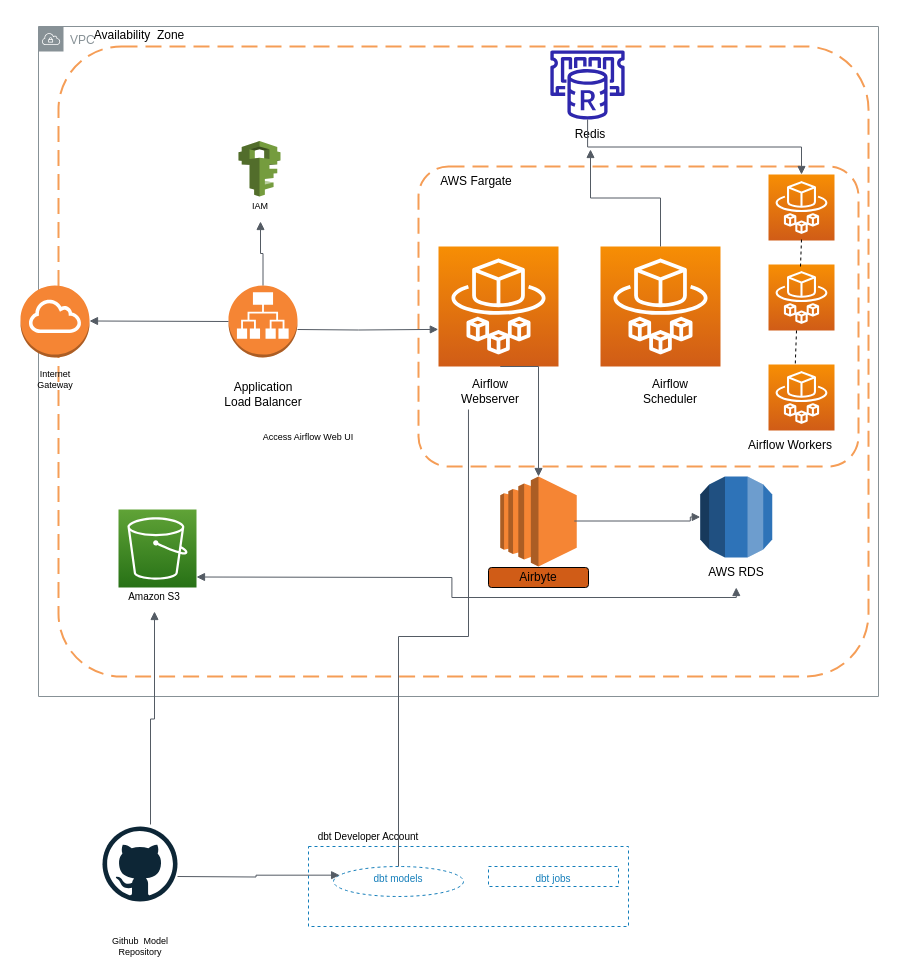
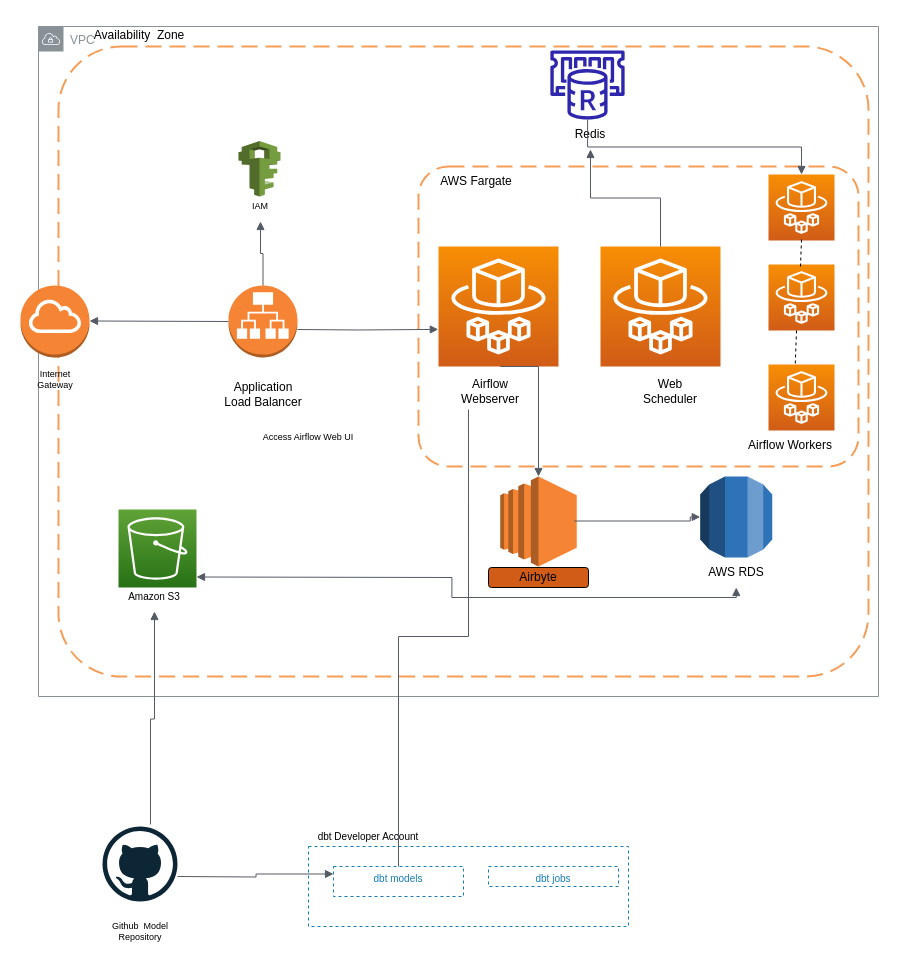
node "Airflow Scheduler": label "Airflow Scheduler" -> "Web Scheduler"
node "dbt models": shape ellipse -> rectangle
node "Github Model Repository": moved (140, 947) -> (140, 932)
